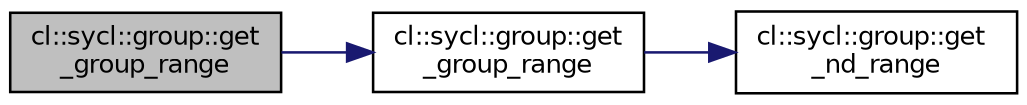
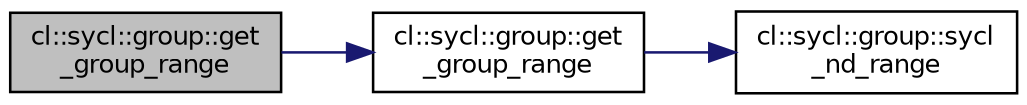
node "cl::sycl::group::get _nd_range": label "cl::sycl::group::get _nd_range" -> "cl::sycl::group::sycl _nd_range"
